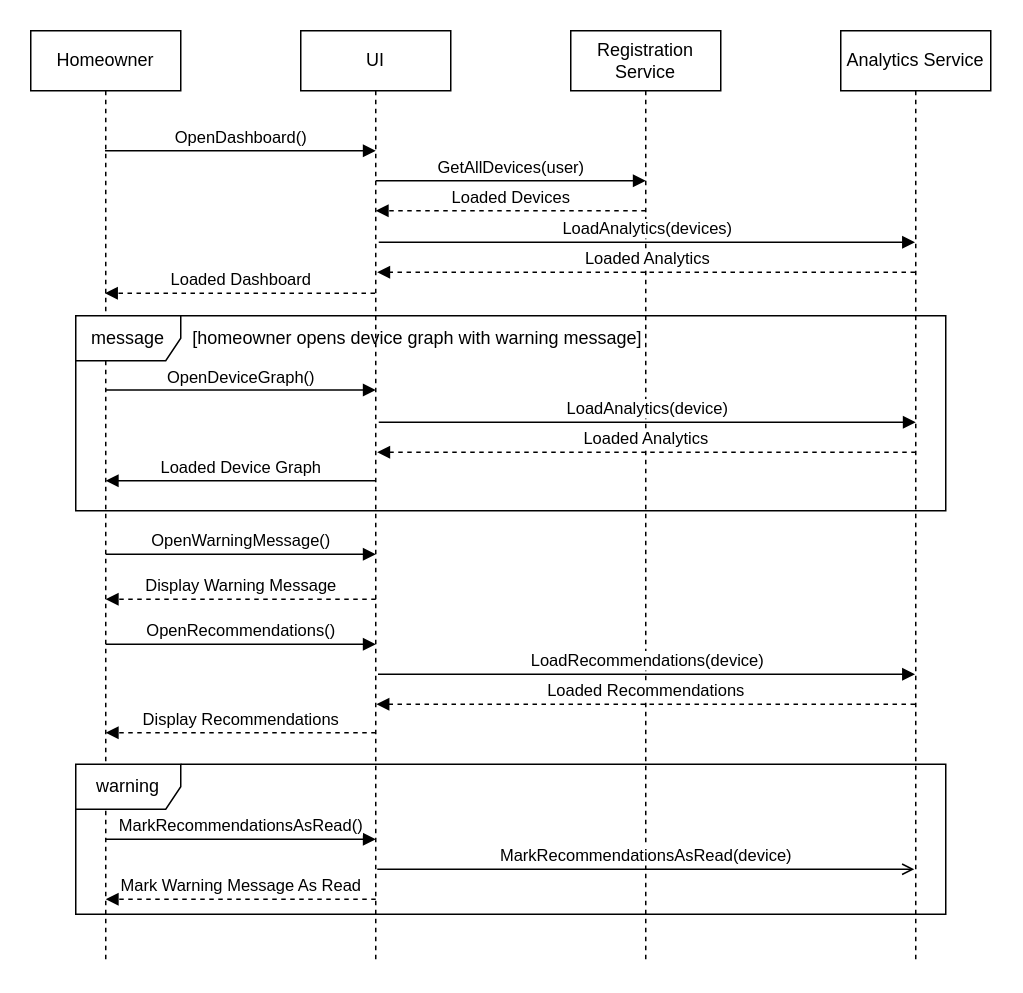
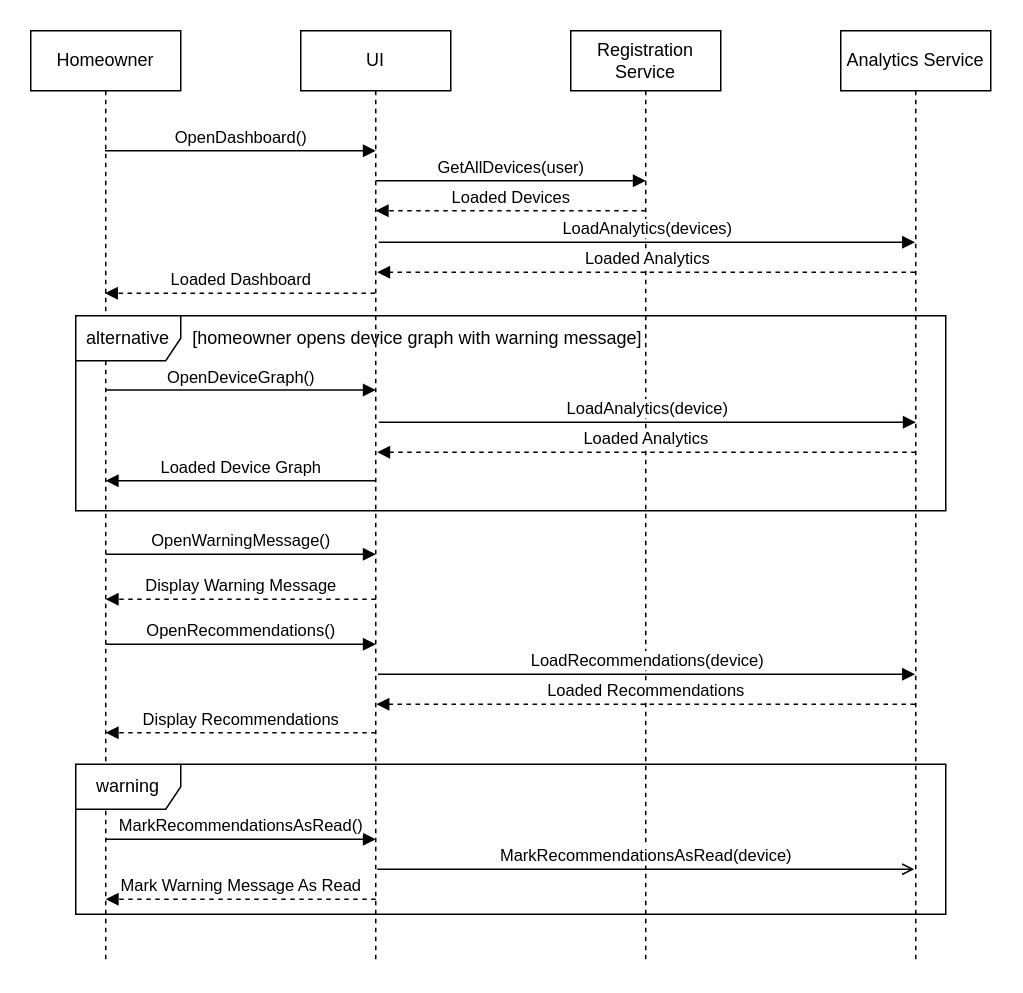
node "message": label "message" -> "alternative"
